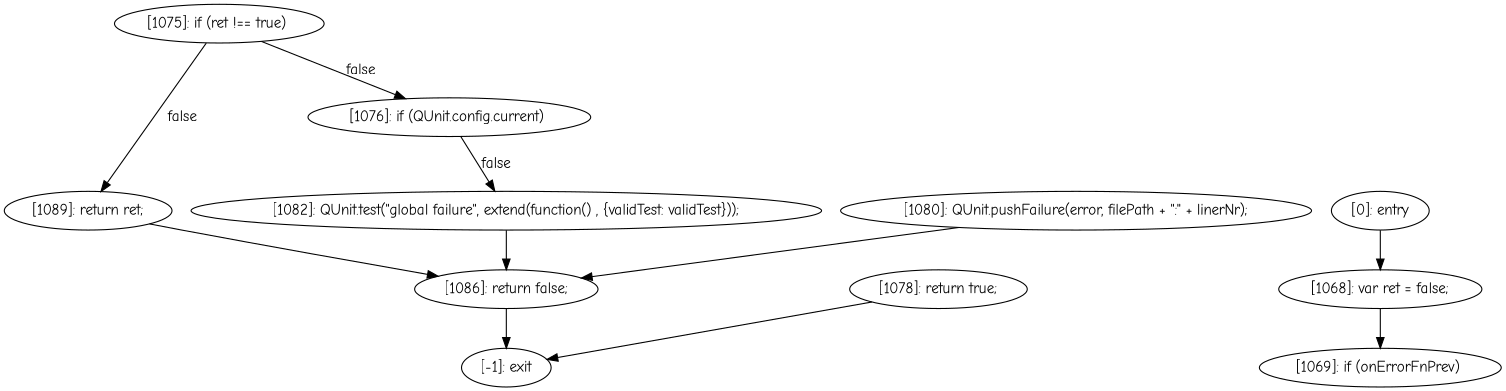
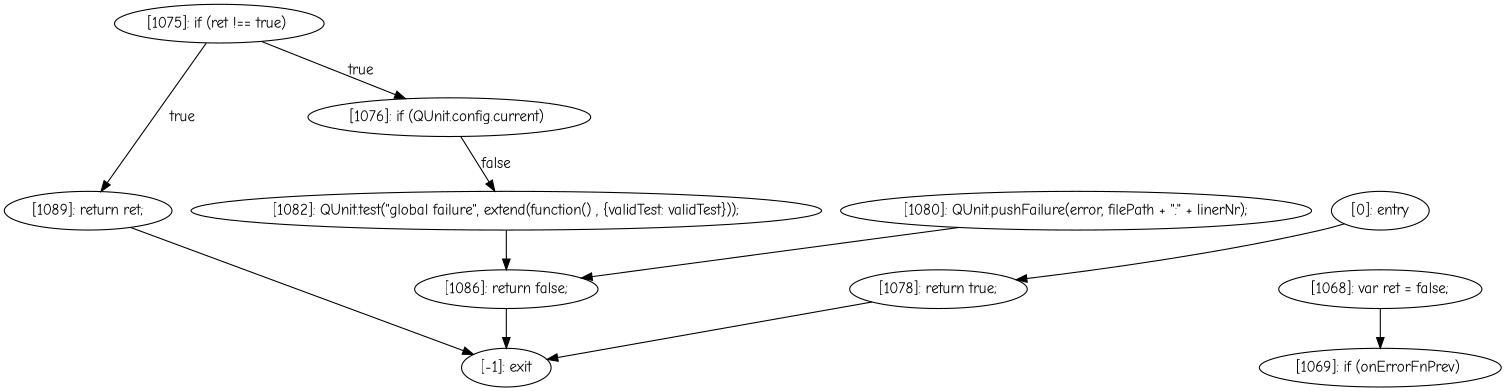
edge "[1075]: if (ret !== true)" -> "[1076]: if (QUnit.config.current)": label "false" -> "true"
edge "[1075]: if (ret !== true)" -> "[1089]: return ret;": label "false" -> "true"
edge "[0]: entry" -> "[1068]: var ret = false;": now "[0]: entry" -> "[1078]: return true;"
edge "[1089]: return ret;" -> "[1086]: return false;": now "[1089]: return ret;" -> "[-1]: exit"
